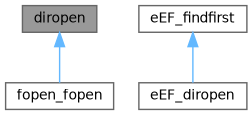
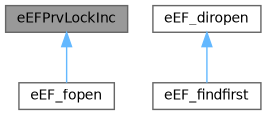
node "diropen": label "diropen" -> "eEFPrvLockInc"
edge "eEF_diropen" -> "eEF_findfirst": reversed
node "fopen_fopen": label "fopen_fopen" -> "eEF_fopen"
